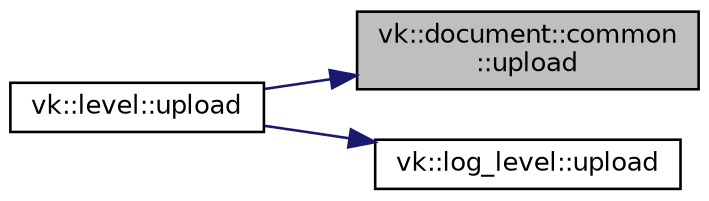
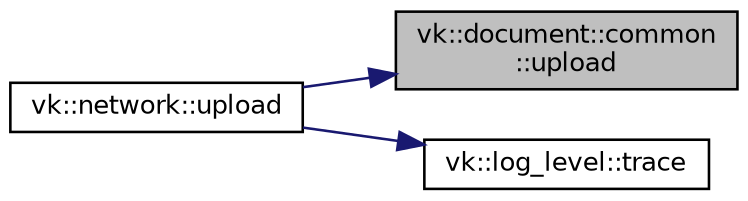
node "vk::level::upload": label "vk::level::upload" -> "vk::network::upload"
node "vk::log_level::upload": label "vk::log_level::upload" -> "vk::log_level::trace"
